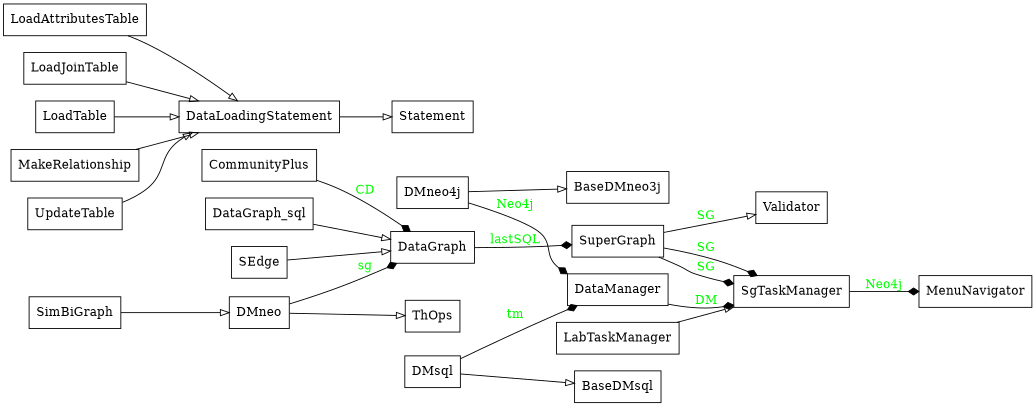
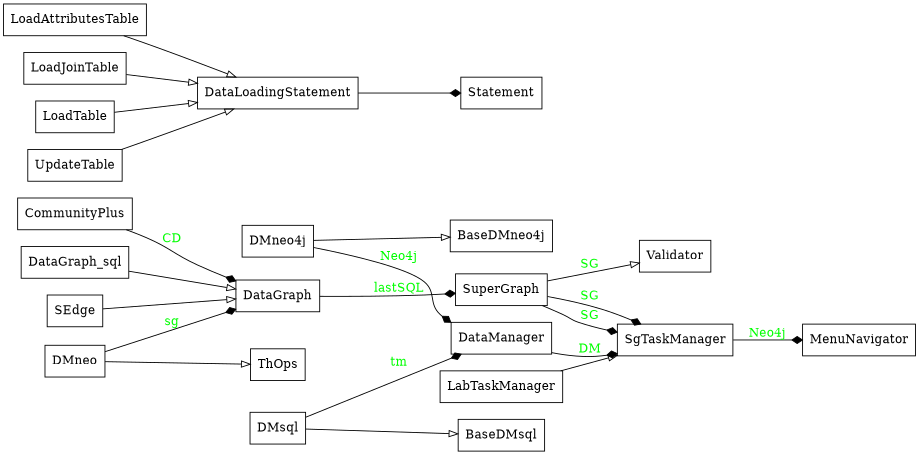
edge "DataLoadingStatement" -> "Statement": arrowhead empty -> diamond
node "MakeRelationship": removed
node "BaseDMneo3j": label "BaseDMneo3j" -> "BaseDMneo4j"
node "SimBiGraph": removed
